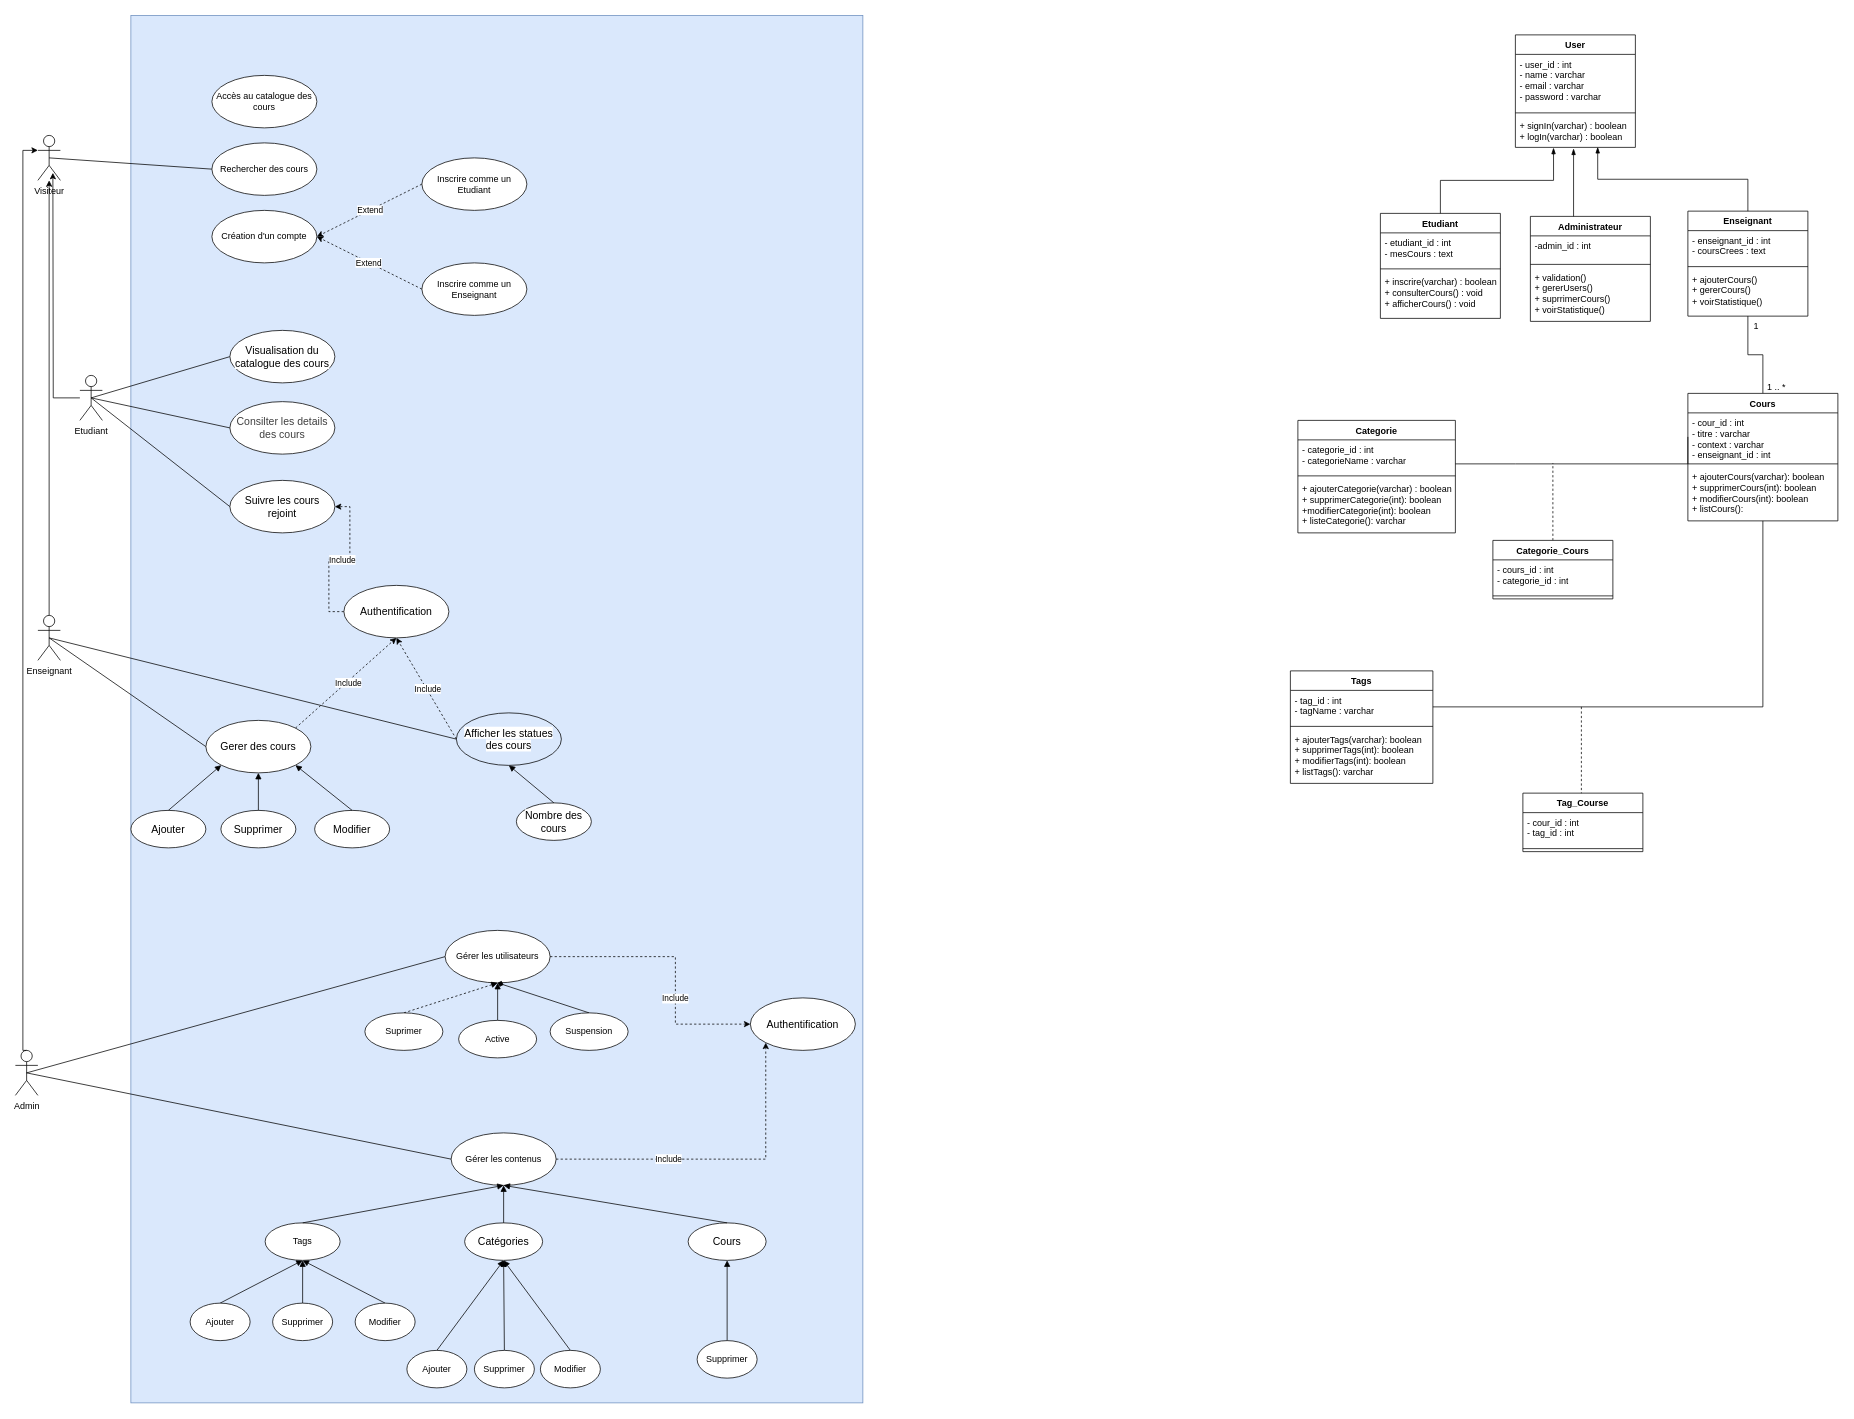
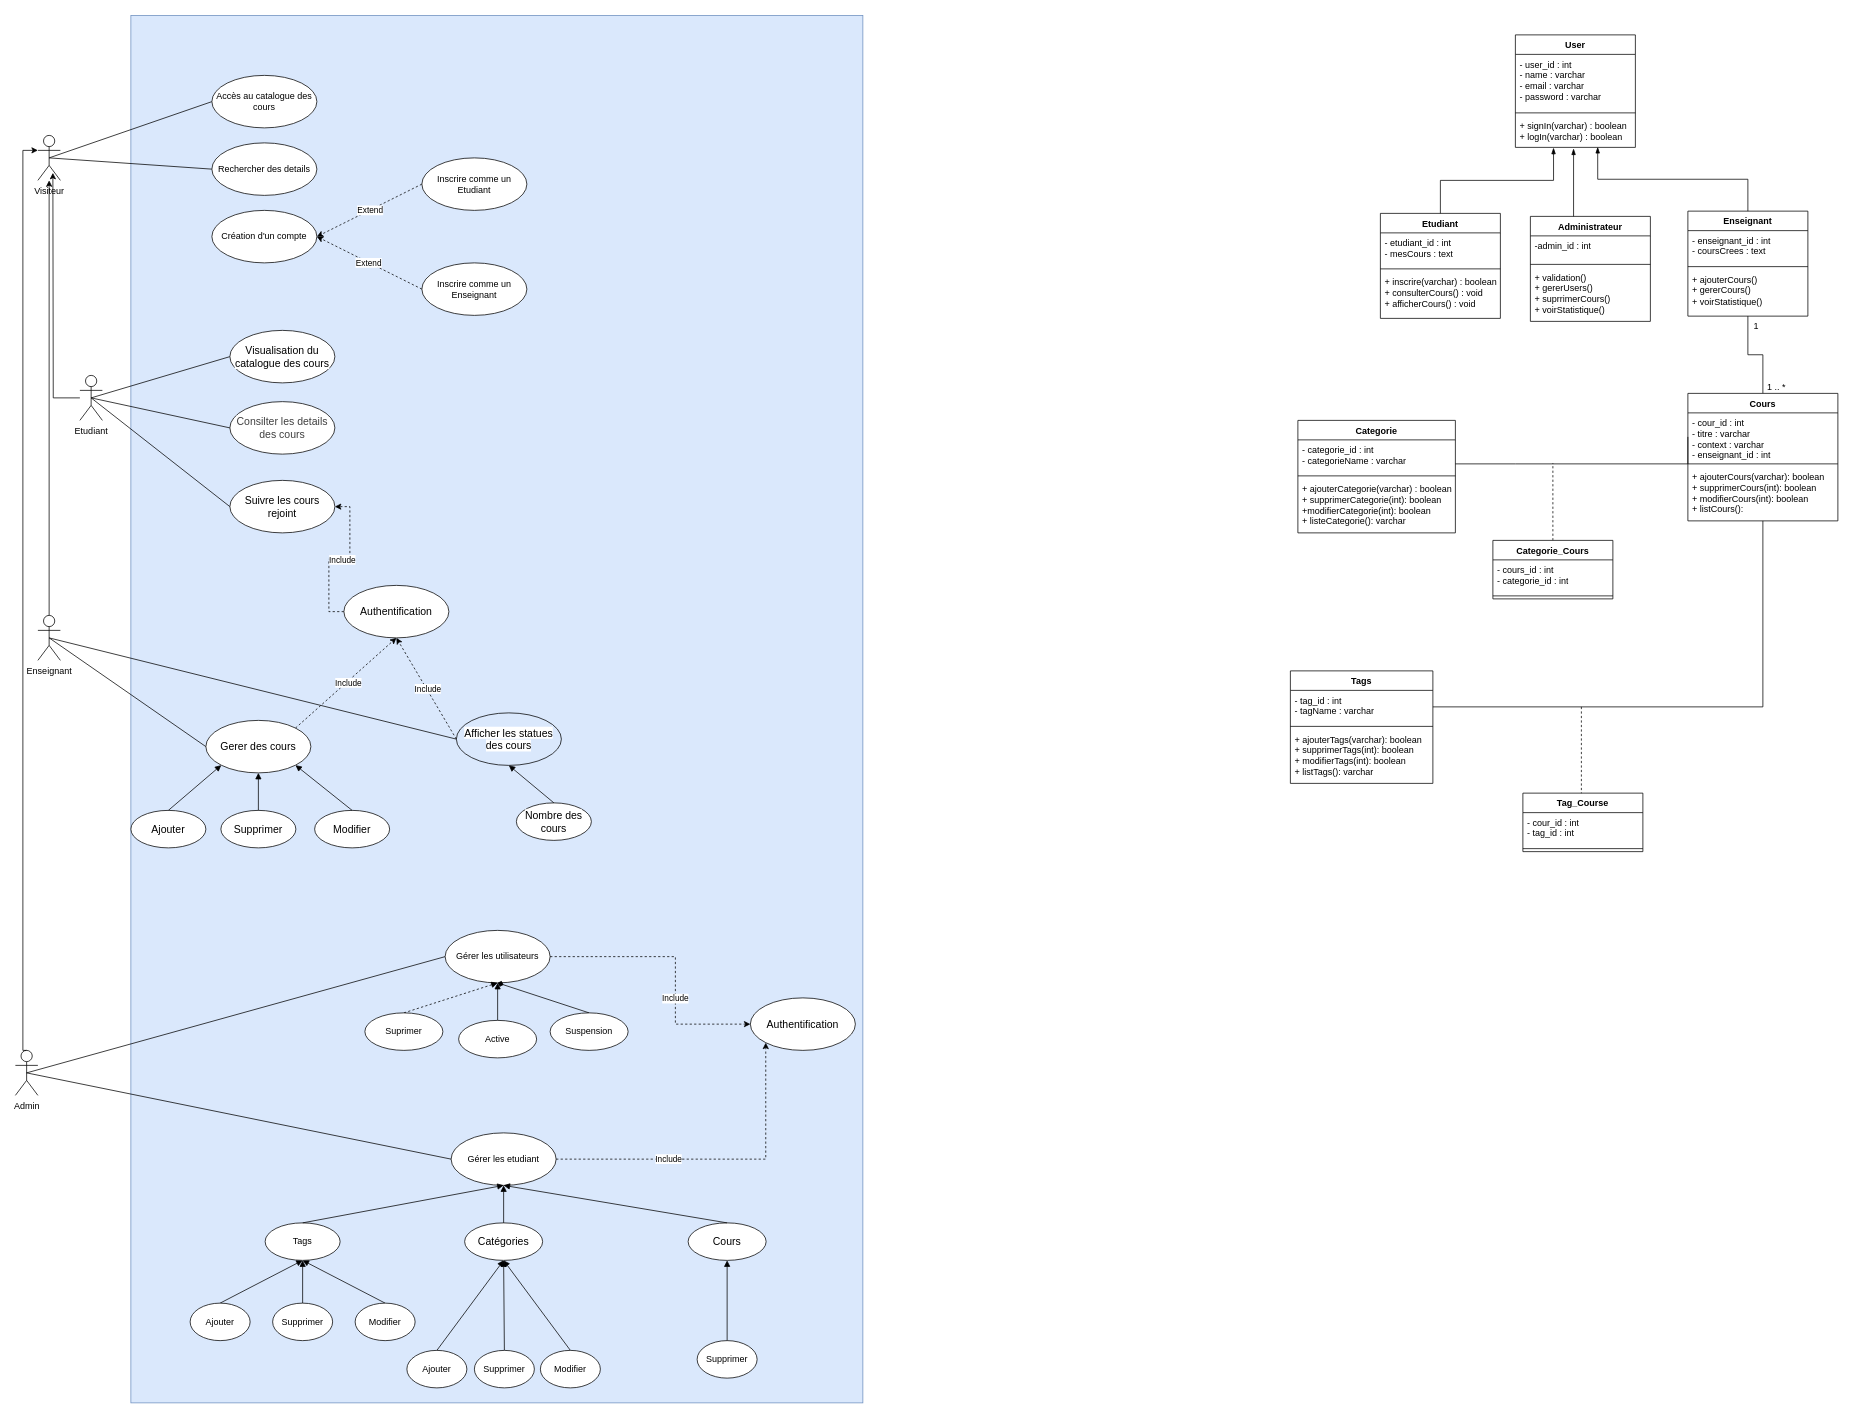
edge "Accès au catalogue des cours" -- "Visiteur": added
node "Rechercher des cours": label "Rechercher des cours" -> "Rechercher des details"
node "Gérer les contenus": label "Gérer les contenus" -> "Gérer les etudiant"
